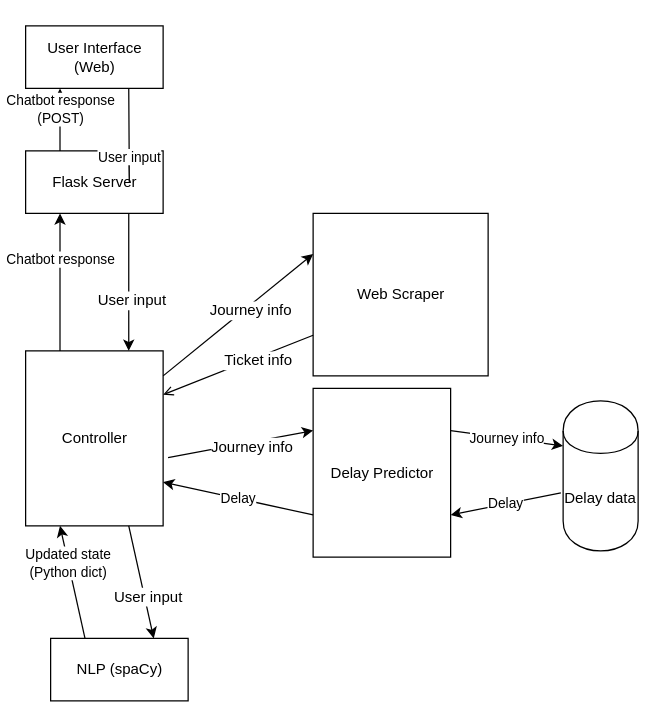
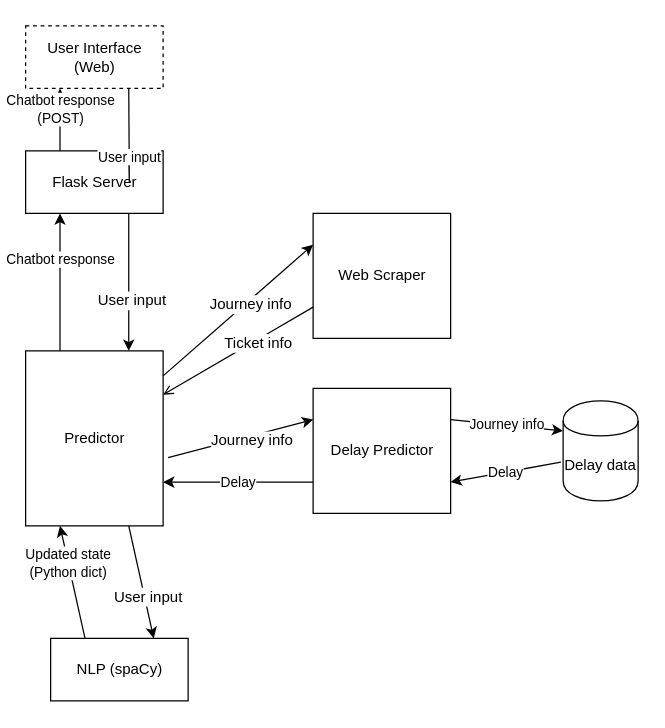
node "User Interface (Web)": style solid -> dashed
node "Web Scraper": size 175x163 -> 138x125
node "Controller": label "Controller" -> "Predictor"
node "Delay Predictor": size 138x169 -> 138x125
node "Delay data": size 75x150 -> 75x100
